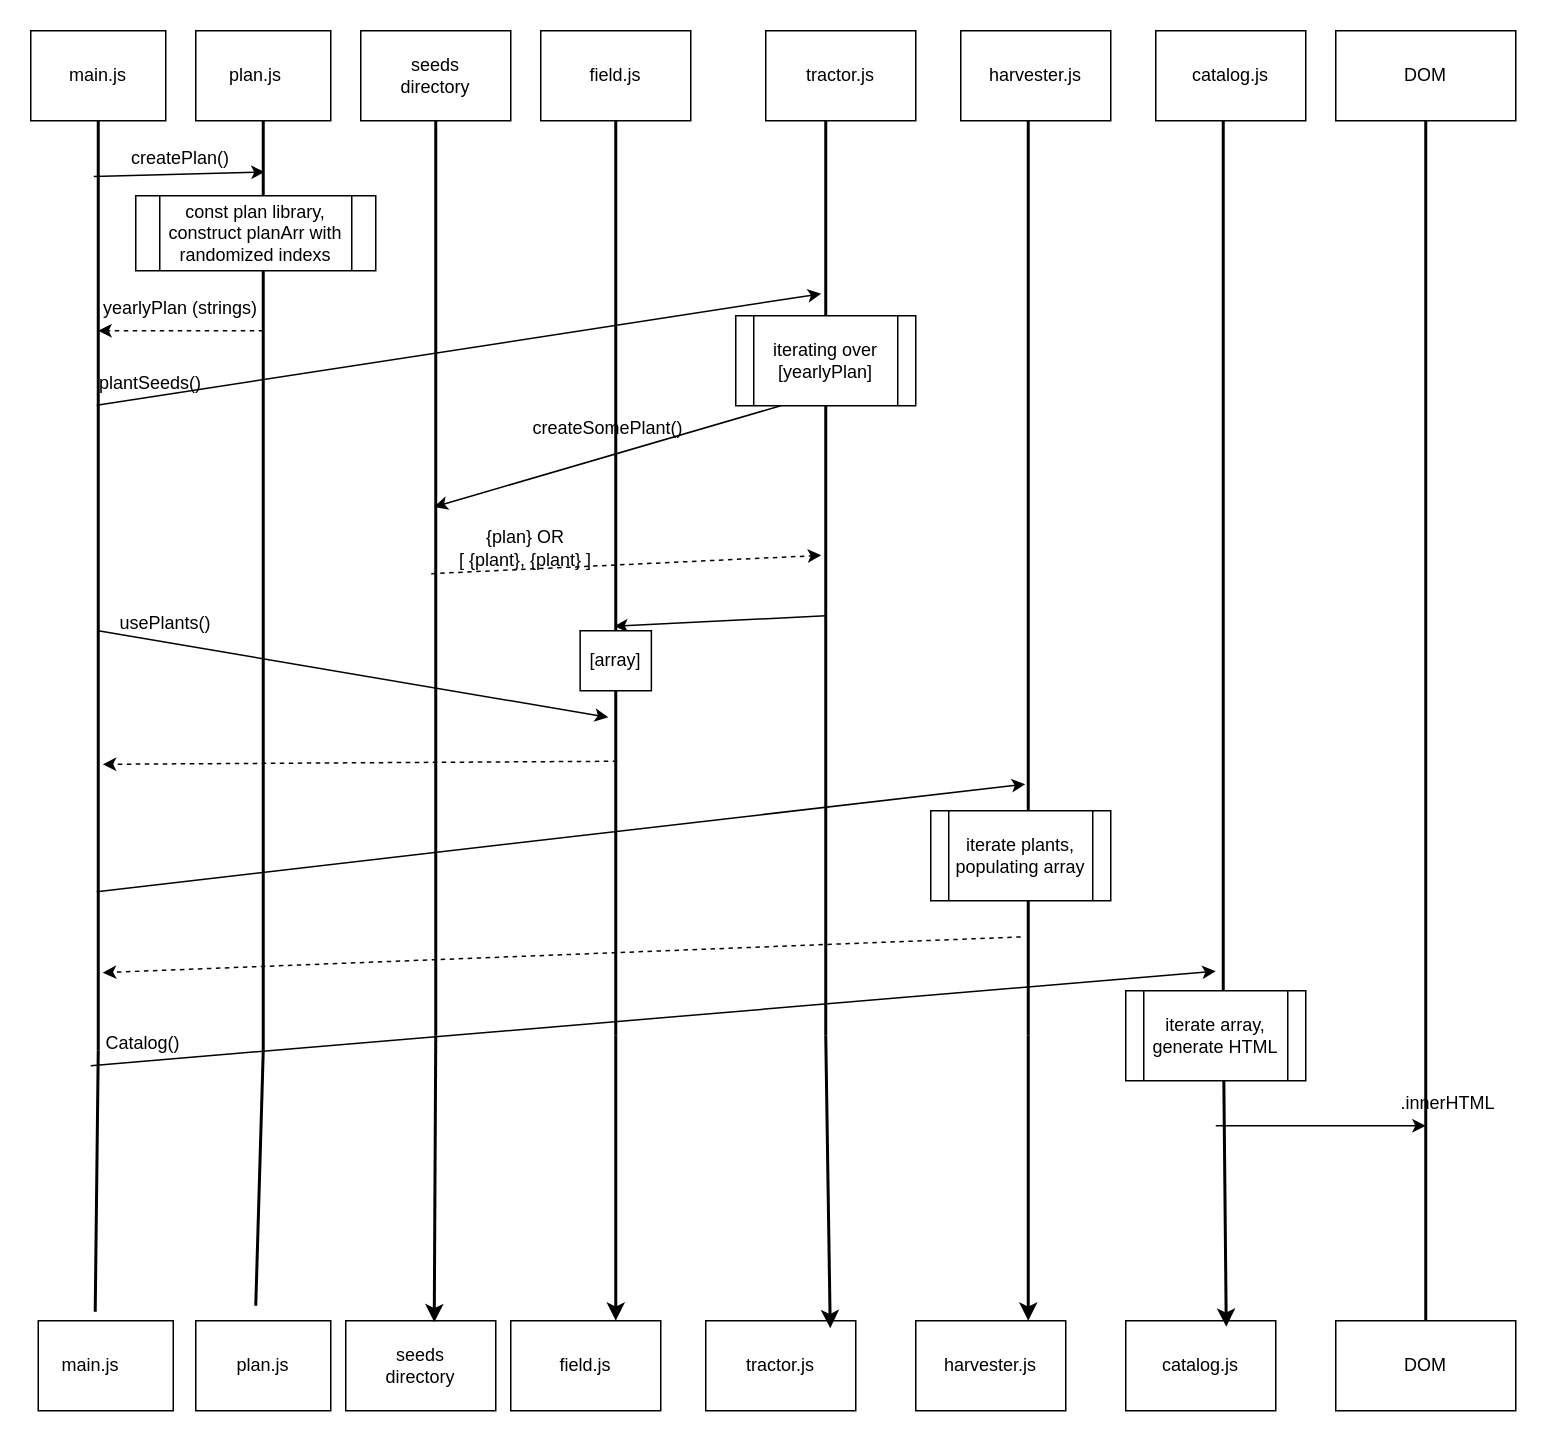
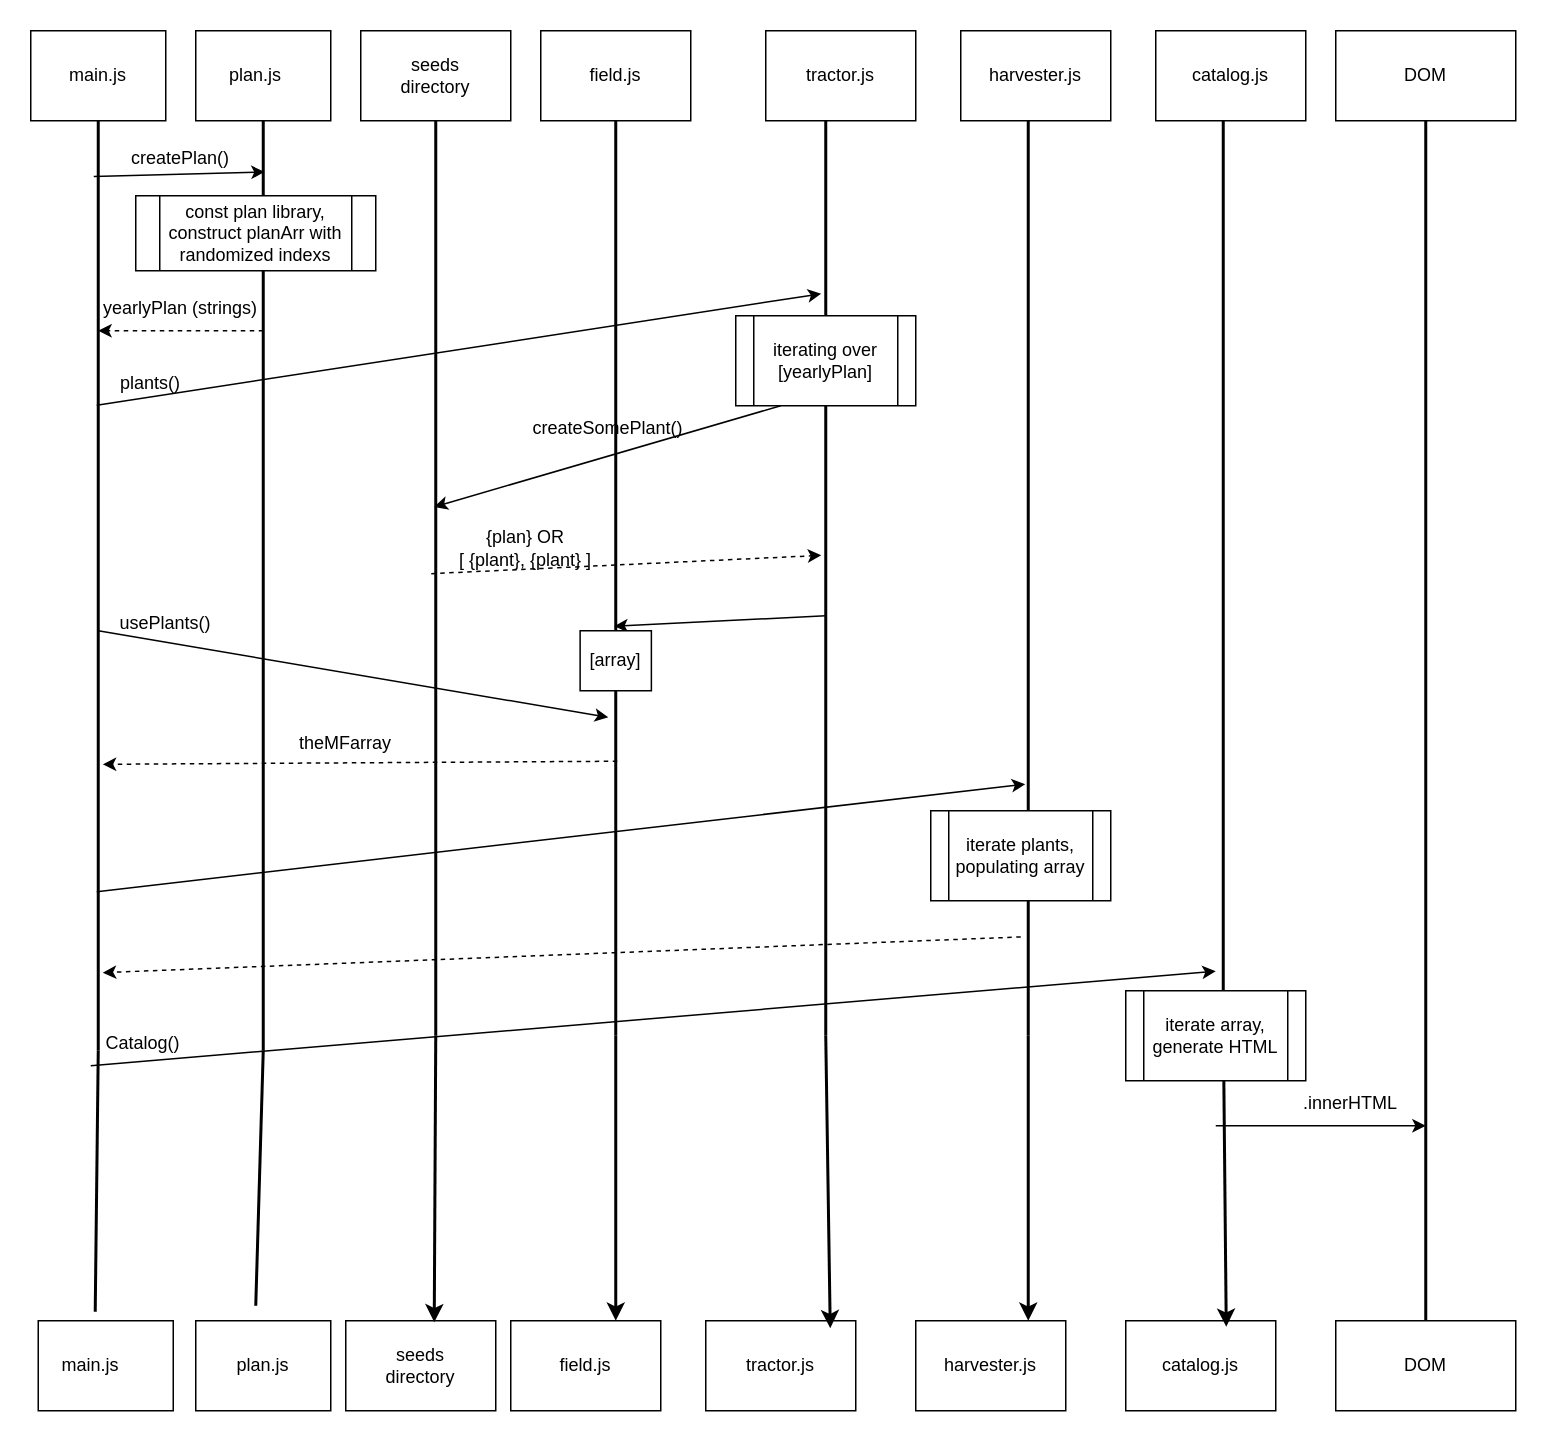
node "plantSeeds()": label "plantSeeds()" -> "plants()"
node "theMFarray": added
node ".innerHTML": moved (1448, 1103) -> (1351, 1103)
